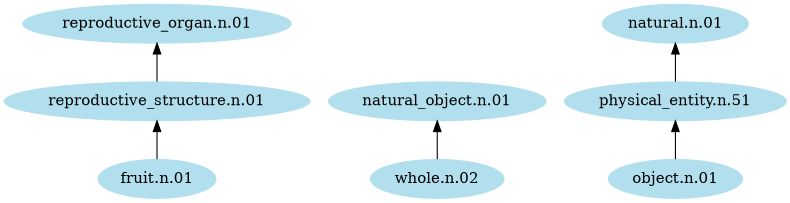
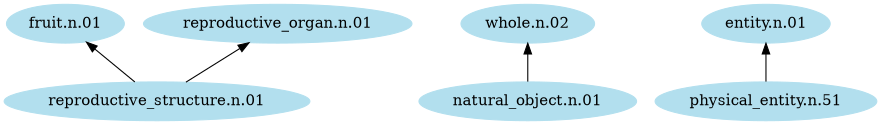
node "natural.n.01": label "natural.n.01" -> "entity.n.01"
edge "fruit.n.01" -> "reproductive_structure.n.01": reversed
edge "whole.n.02" -> "natural_object.n.01": reversed
node "object.n.01": removed
